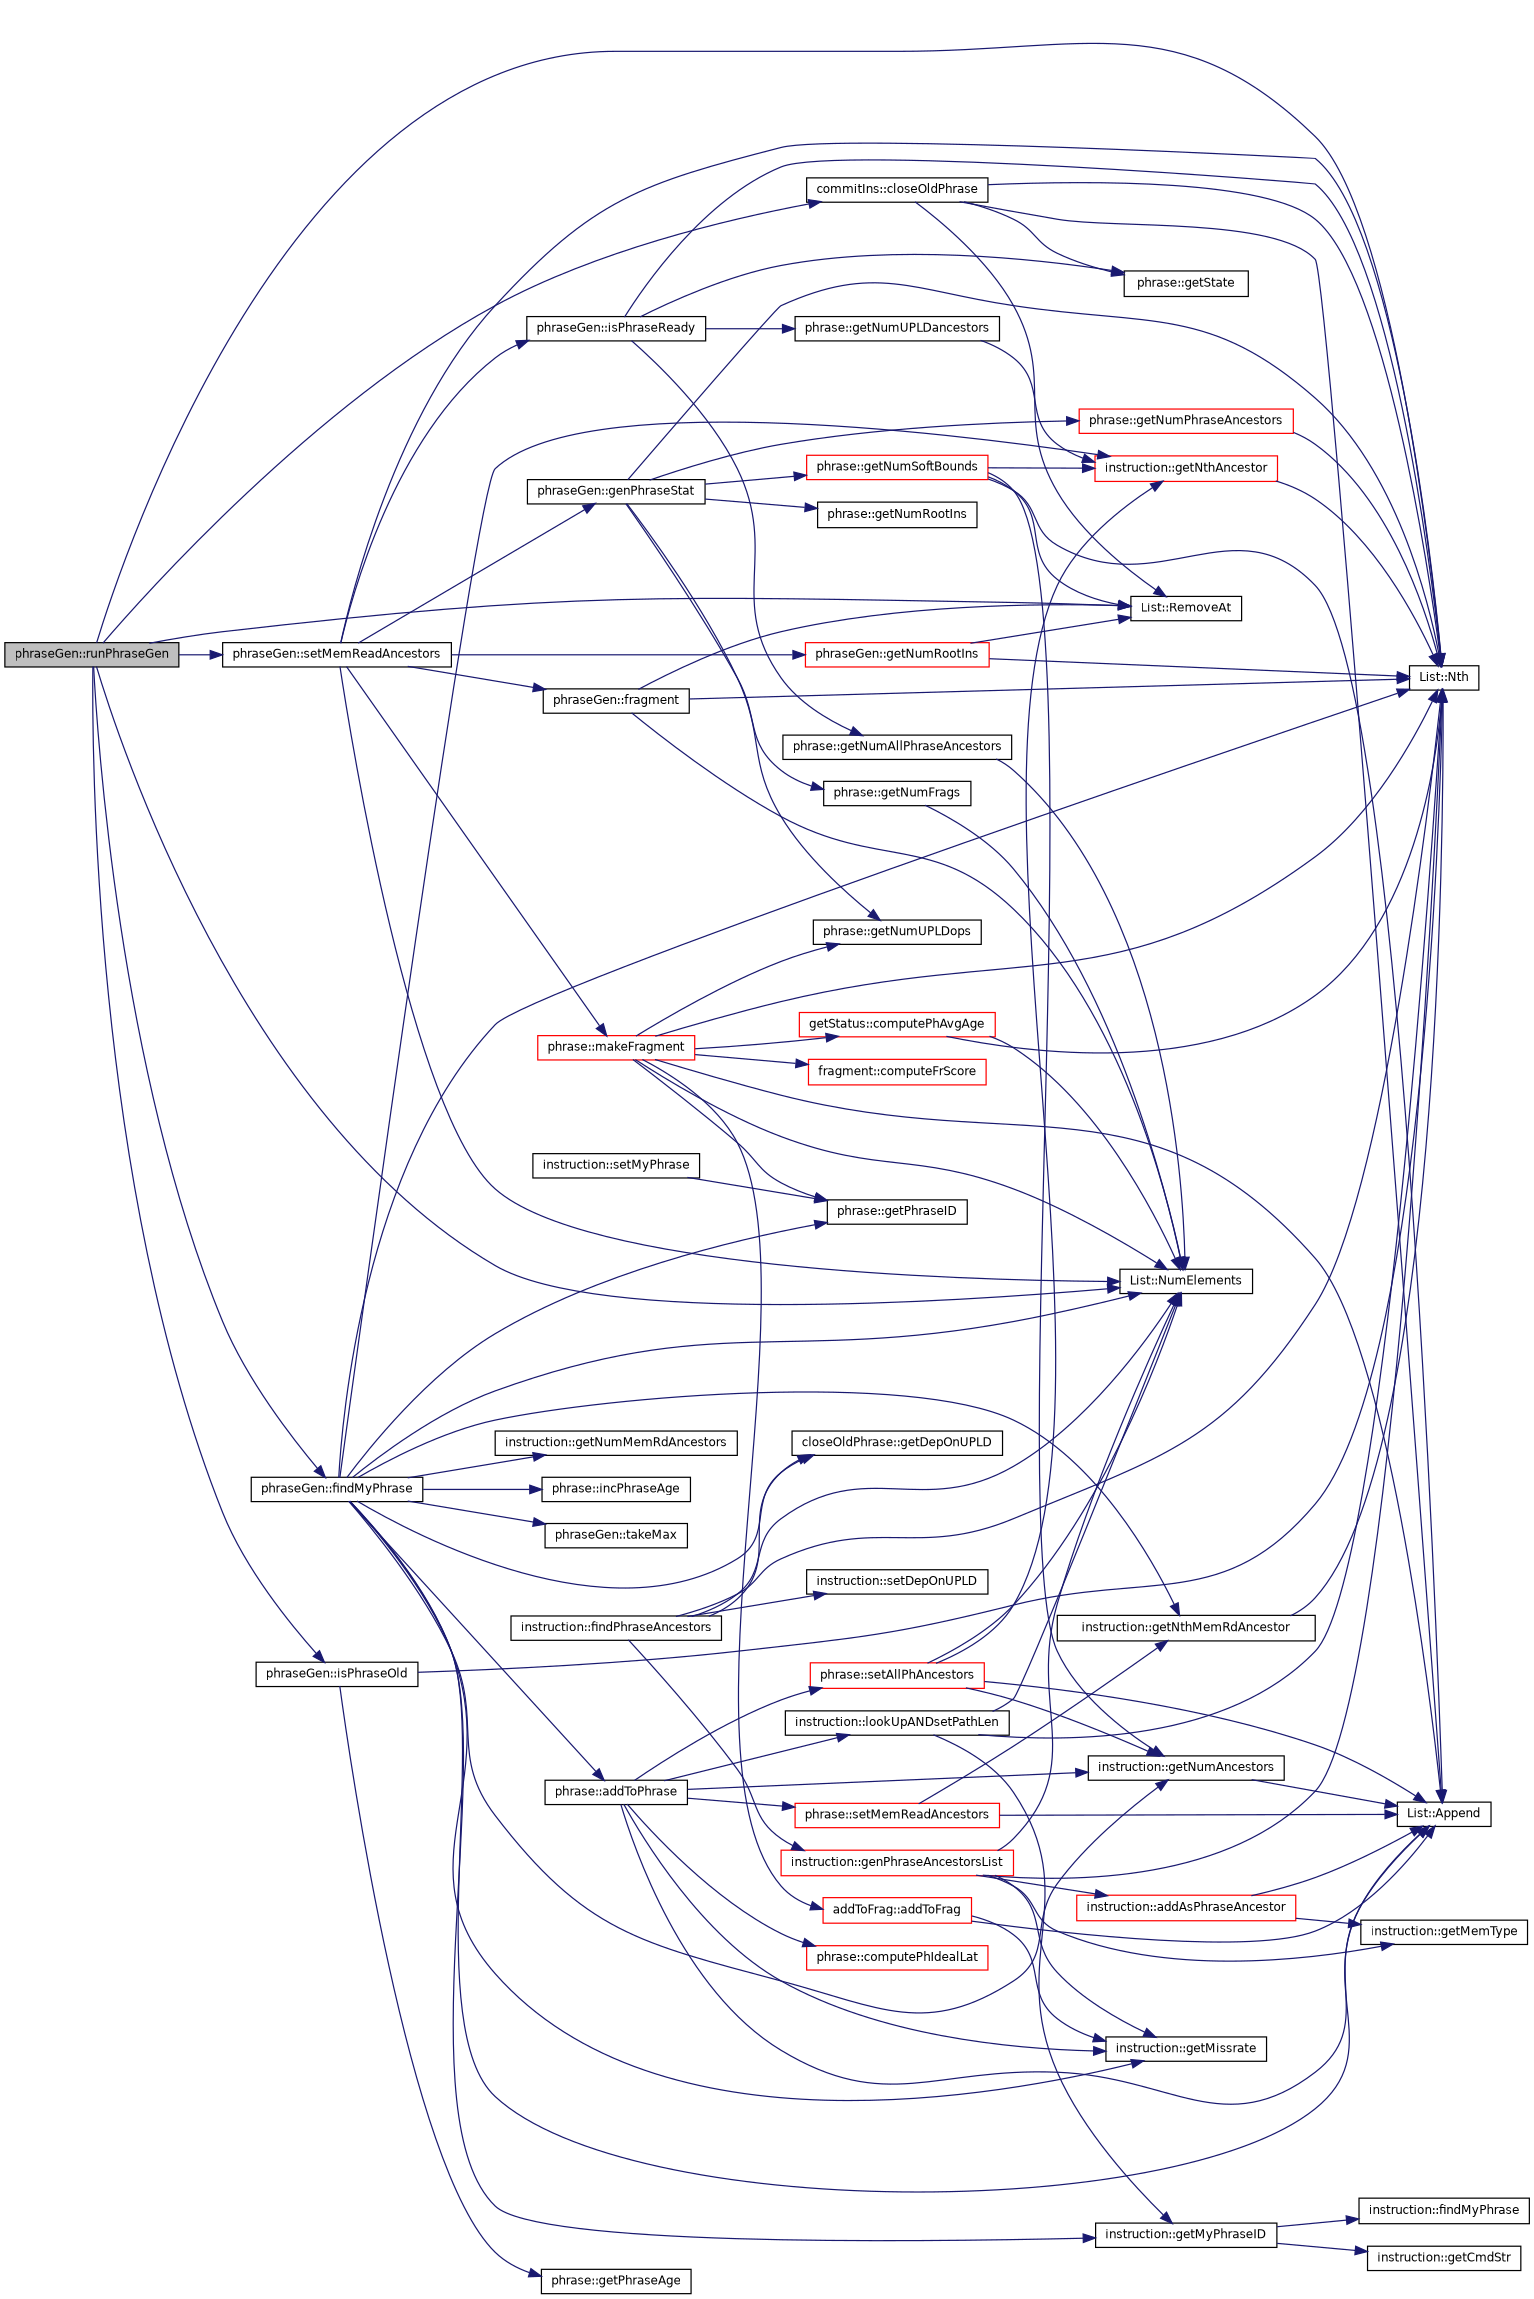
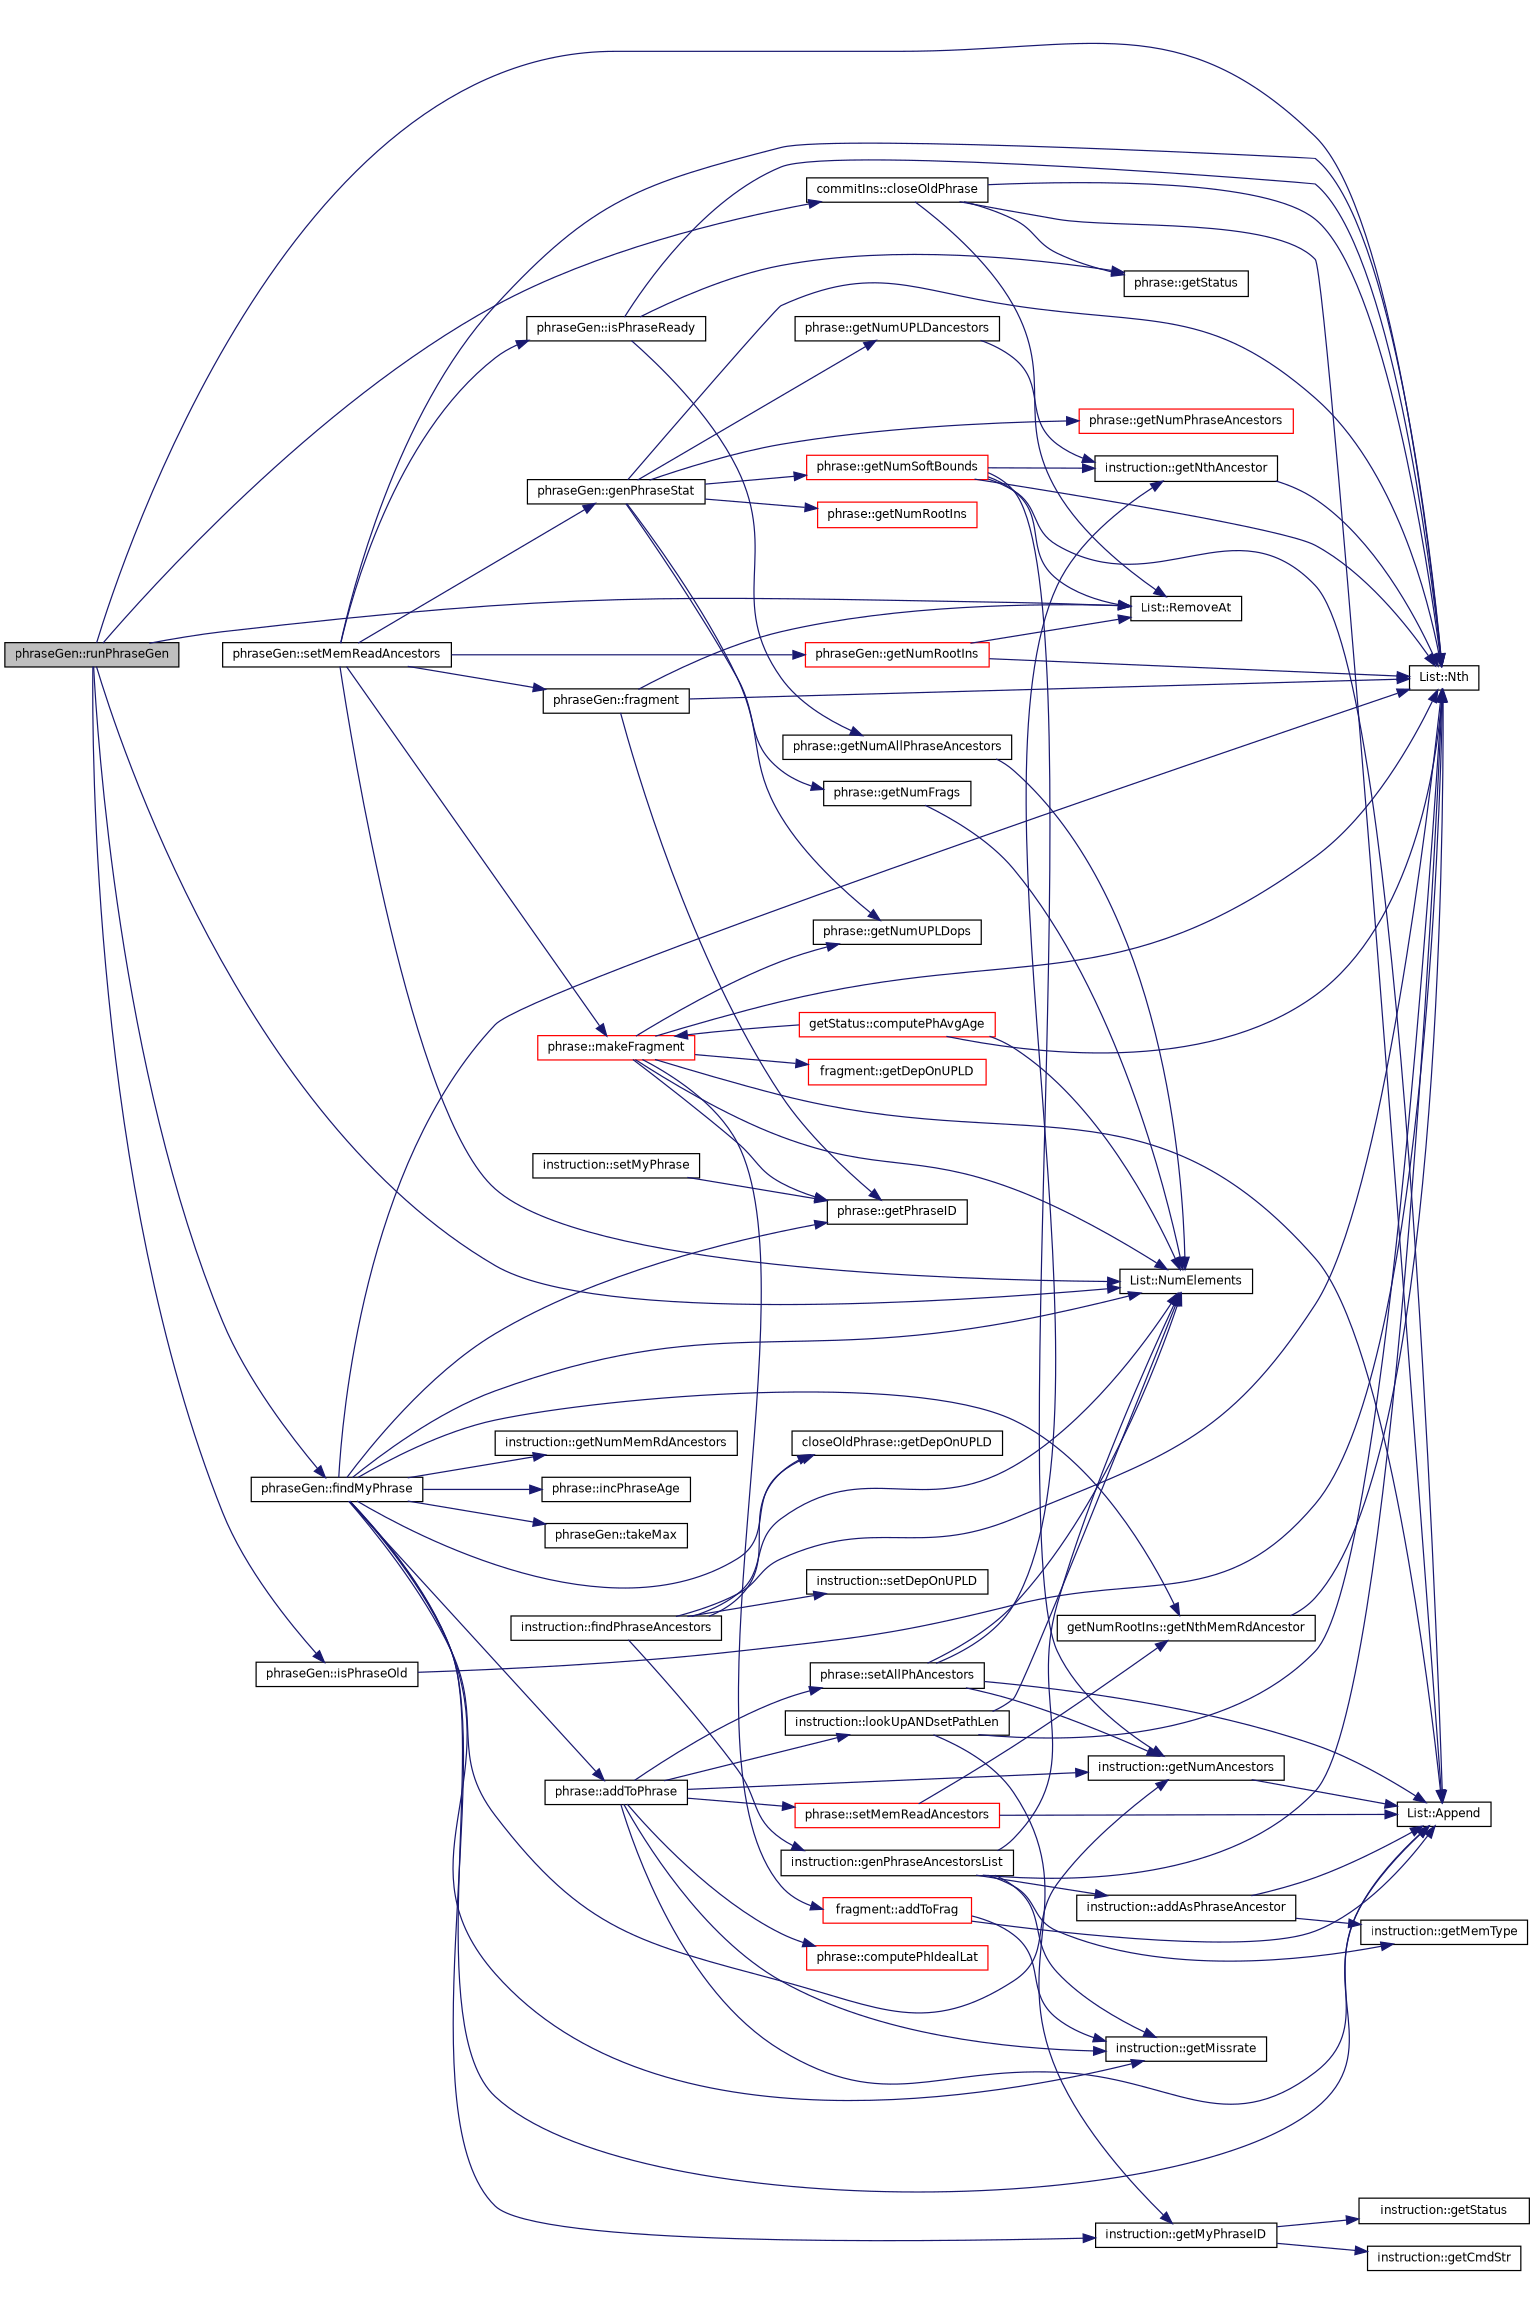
node "phrase::getState": label "phrase::getState" -> "phrase::getStatus"
edge "phraseGen::isPhraseReady" -> "phrase::getNumUPLDancestors": now "phraseGen::genPhraseStat" -> "phrase::getNumUPLDancestors"
node "instruction::getNthAncestor": color red -> black
node "phrase::getNumRootIns": color black -> red
edge "phrase::getNumPhraseAncestors" -> "List::Nth": now "phrase::getNumSoftBounds" -> "List::Nth"
edge "phraseGen::runPhraseGen" -> "phraseGen::setMemReadAncestors": removed
edge "phraseGen::findMyPhrase" -> "instruction::getNthAncestor": removed
edge "phraseGen::fragment" -> "List::NumElements": now "phraseGen::fragment" -> "phrase::getPhraseID"
edge "phrase::makeFragment" -> "getStatus::computePhAvgAge": reversed
node "fragment::computeFrScore": label "fragment::computeFrScore" -> "fragment::getDepOnUPLD"
node "instruction::getNthMemRdAncestor": label "instruction::getNthMemRdAncestor" -> "getNumRootIns::getNthMemRdAncestor"
node "phrase::setAllPhAncestors": color red -> black
node "instruction::genPhraseAncestorsList": color red -> black
node "instruction::addAsPhraseAncestor": color red -> black
node "addToFrag::addToFrag": label "addToFrag::addToFrag" -> "fragment::addToFrag"
node "instruction::findMyPhrase": label "instruction::findMyPhrase" -> "instruction::getStatus"
node "phrase::getPhraseAge": removed
